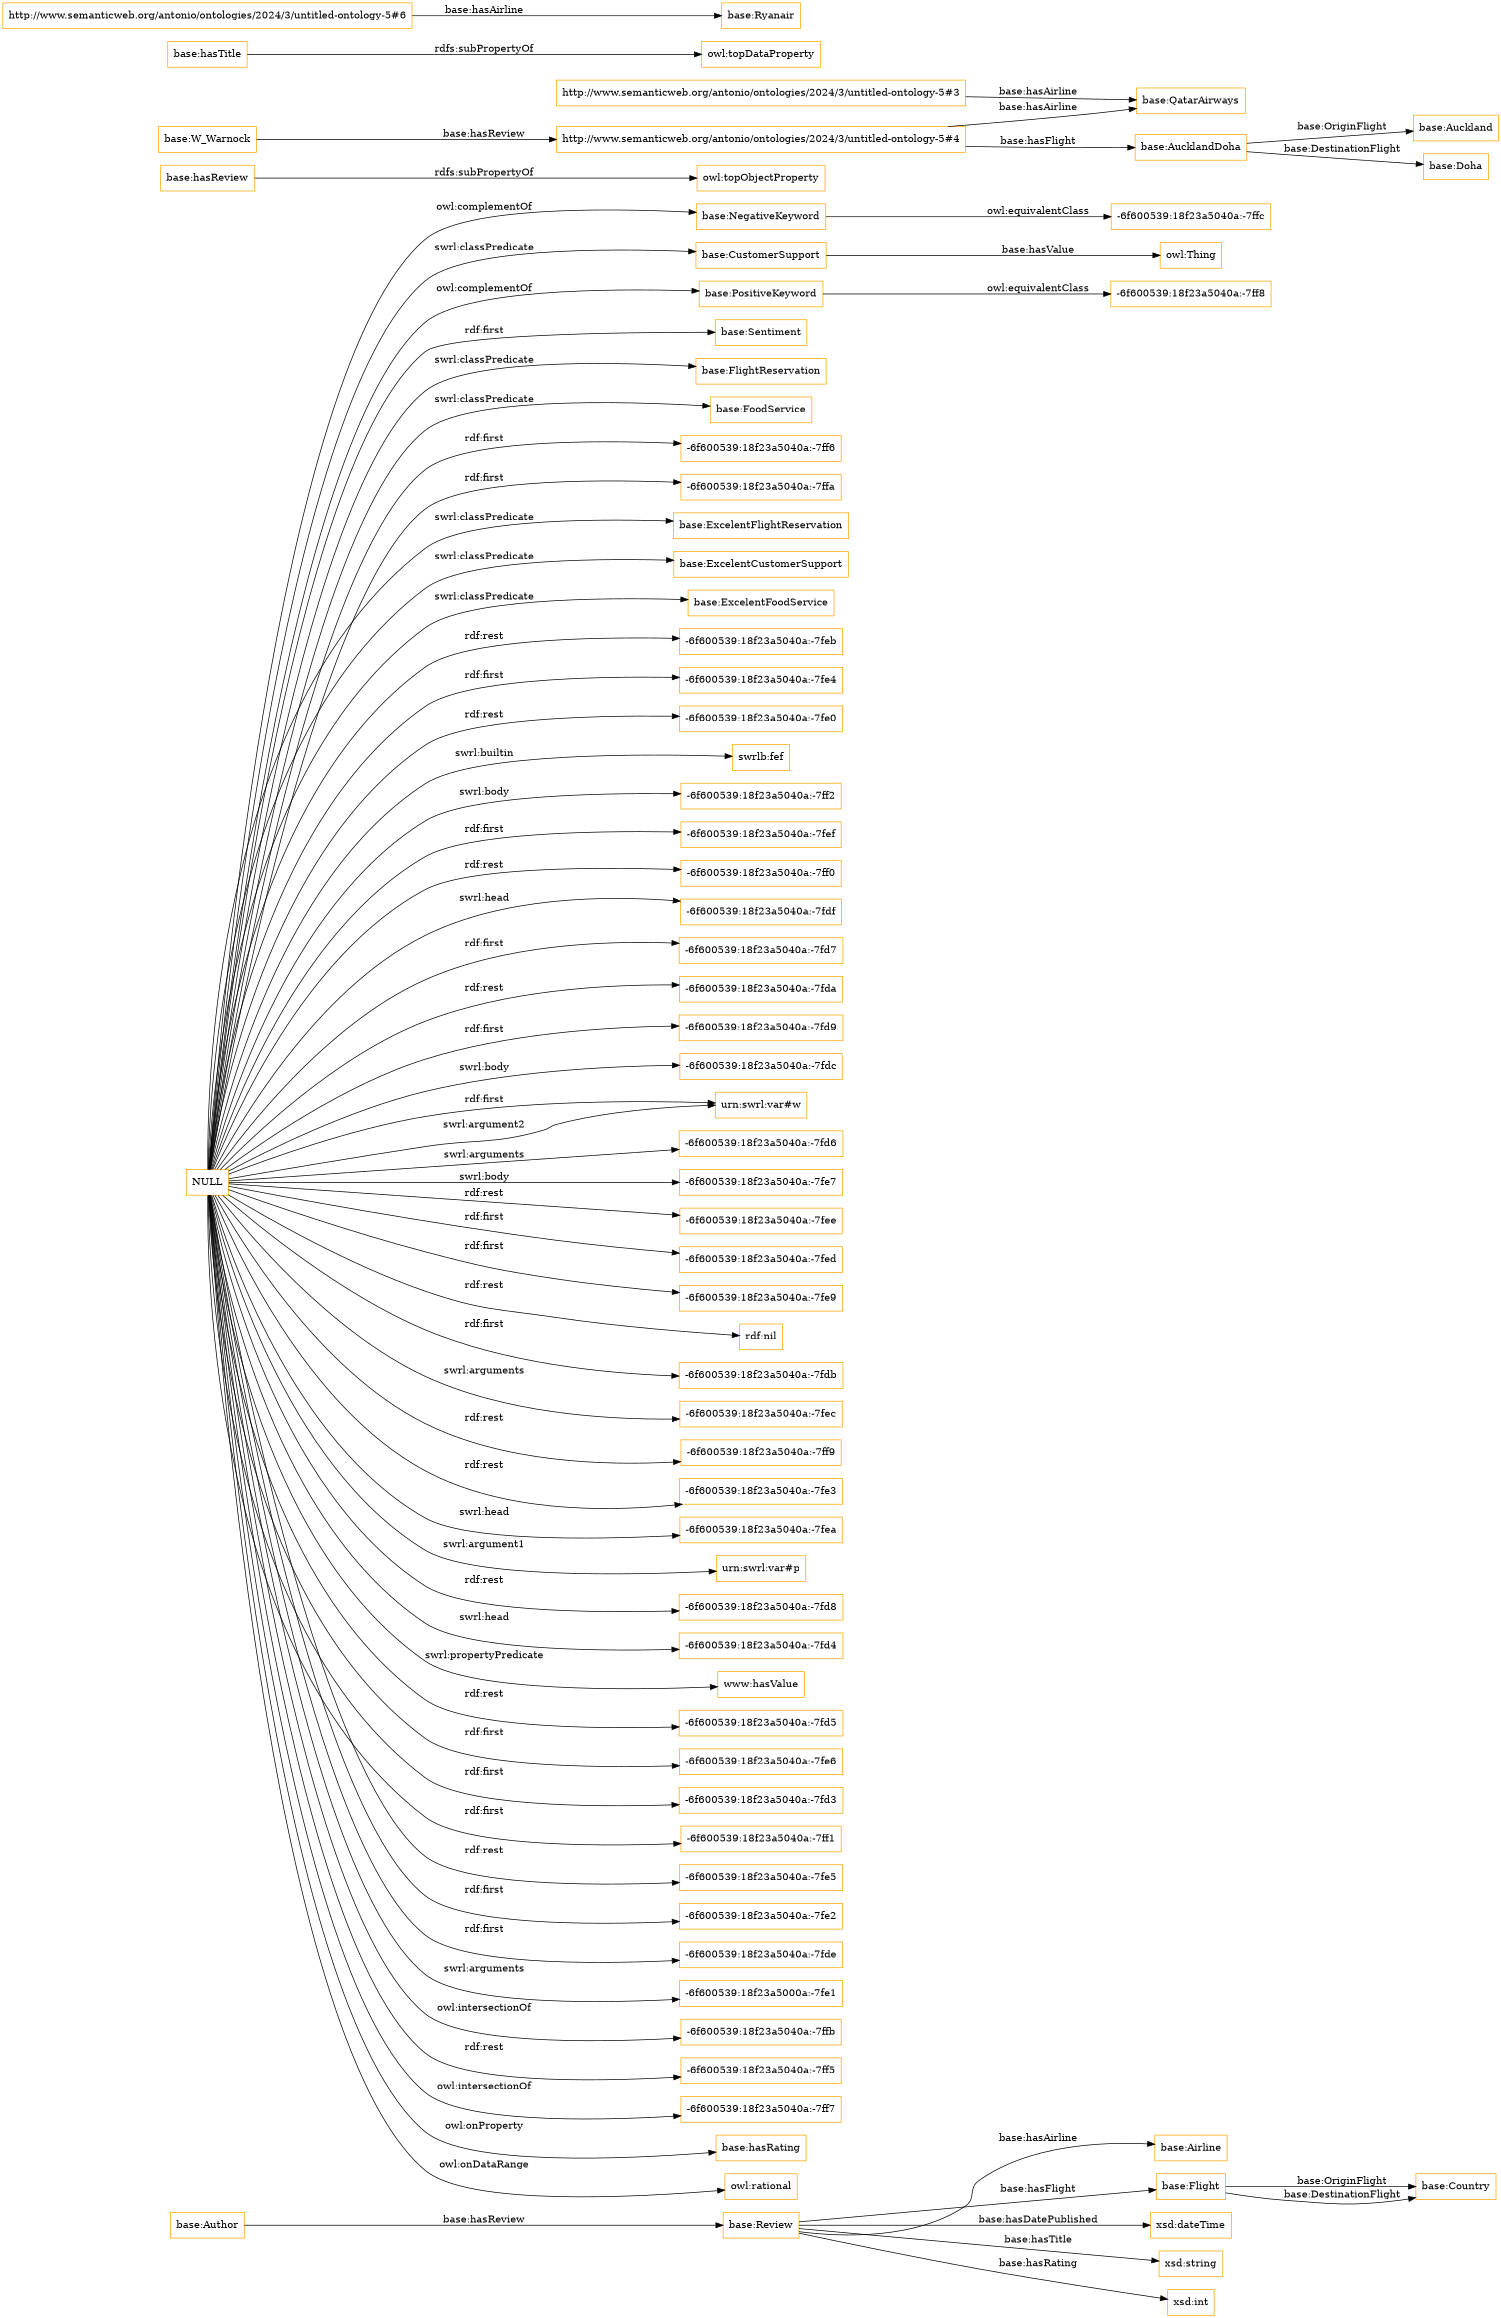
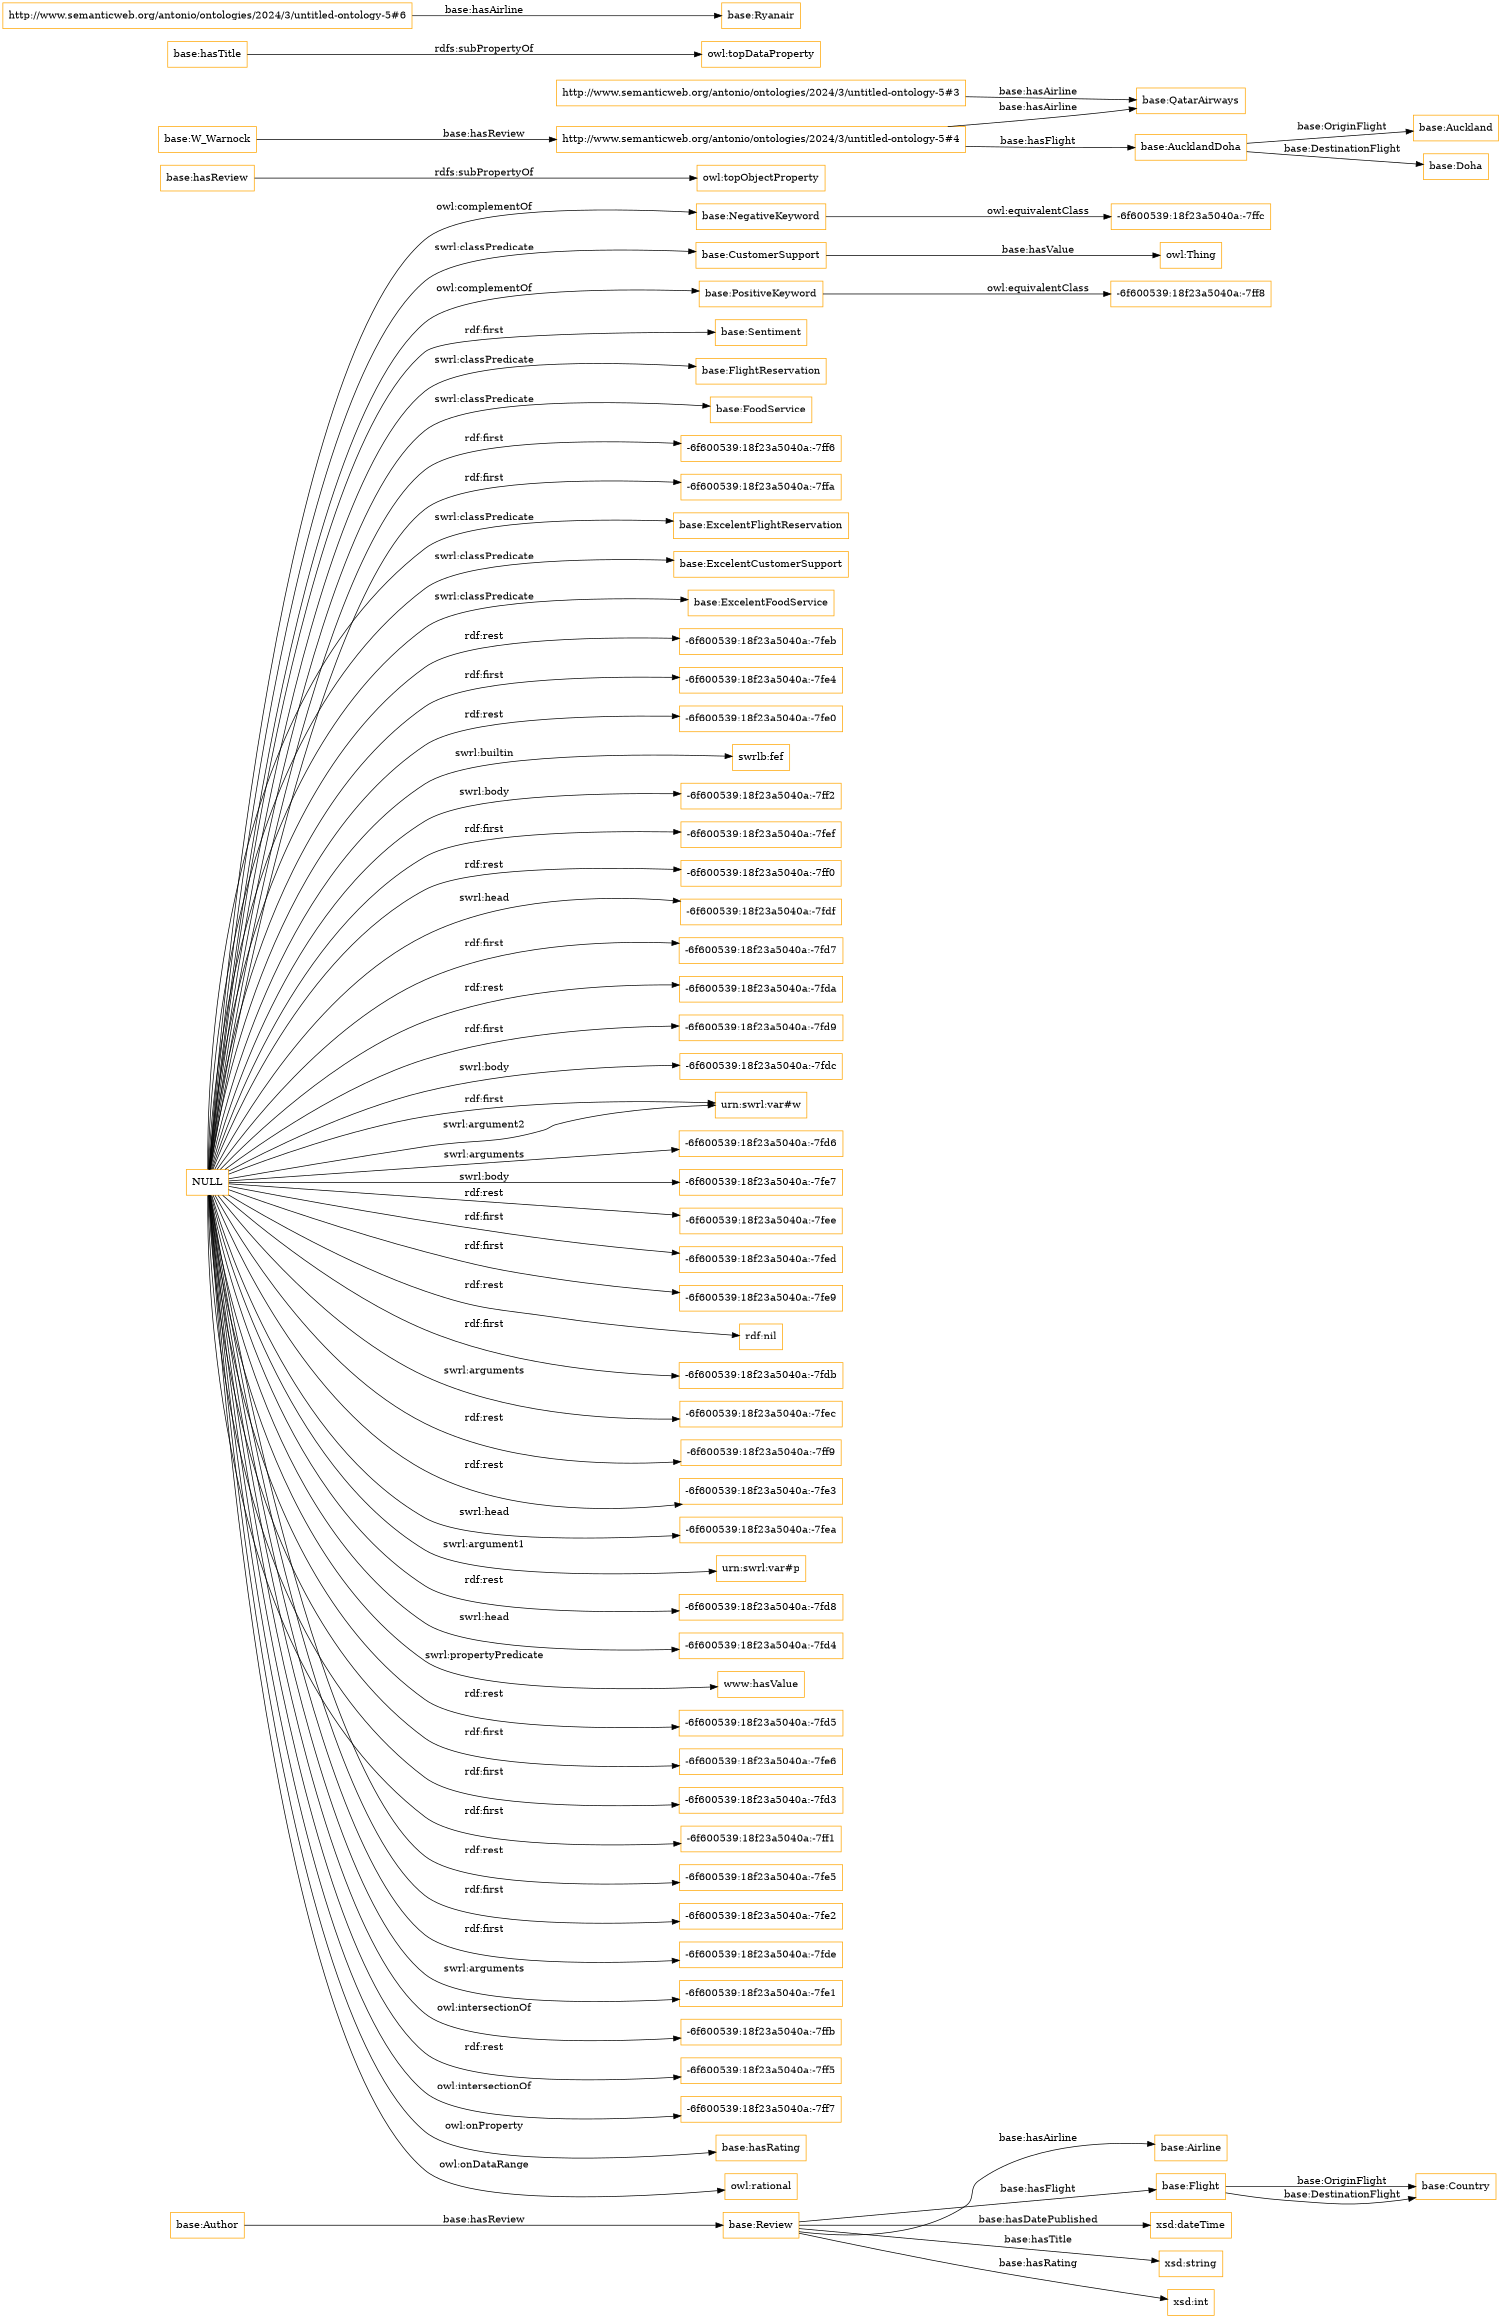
node "-6f600539:18f23a5000a:-7fe1": label "-6f600539:18f23a5000a:-7fe1" -> "-6f600539:18f23a5040a:-7fe1"
